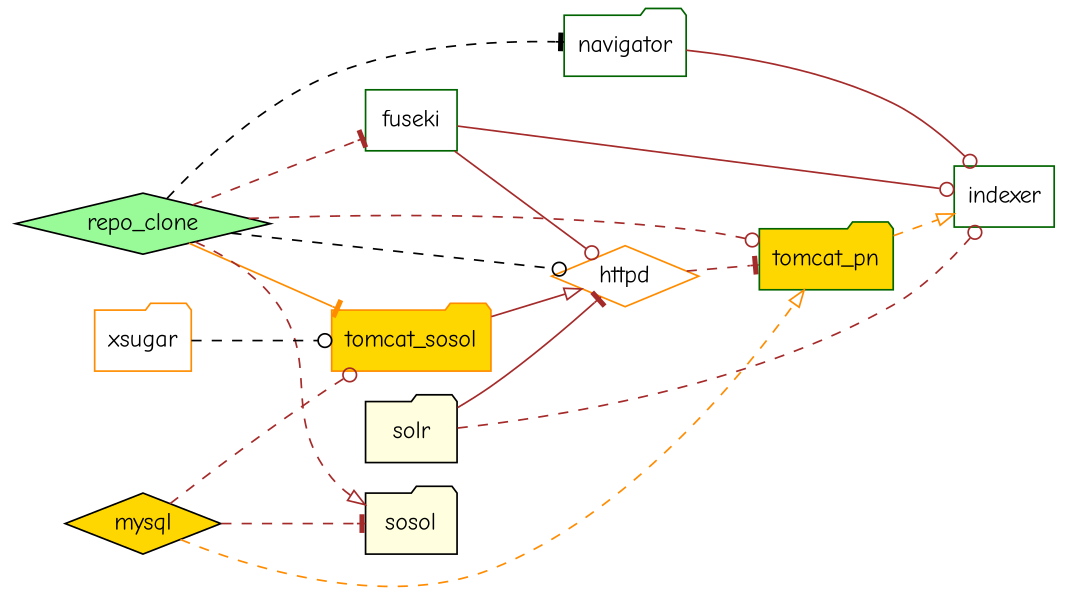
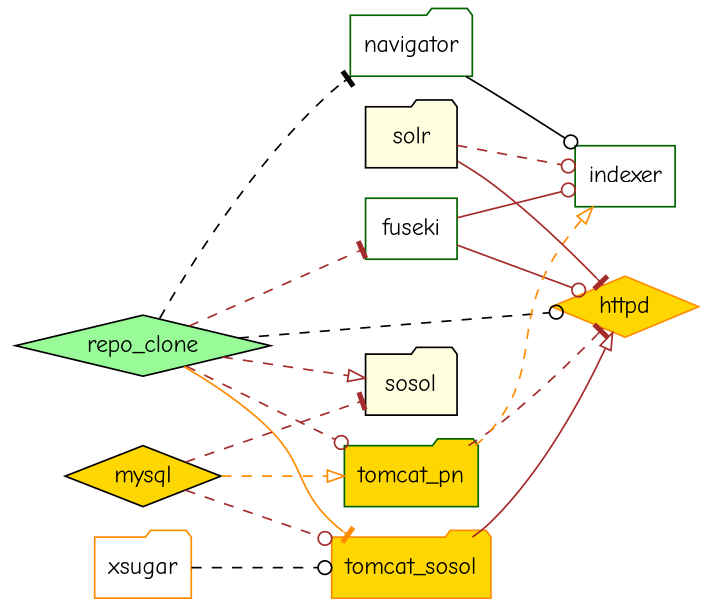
edge "navigator" -> "indexer": color brown -> black
edge "httpd" -> "tomcat_pn": reversed
node "httpd": fillcolor white -> gold
